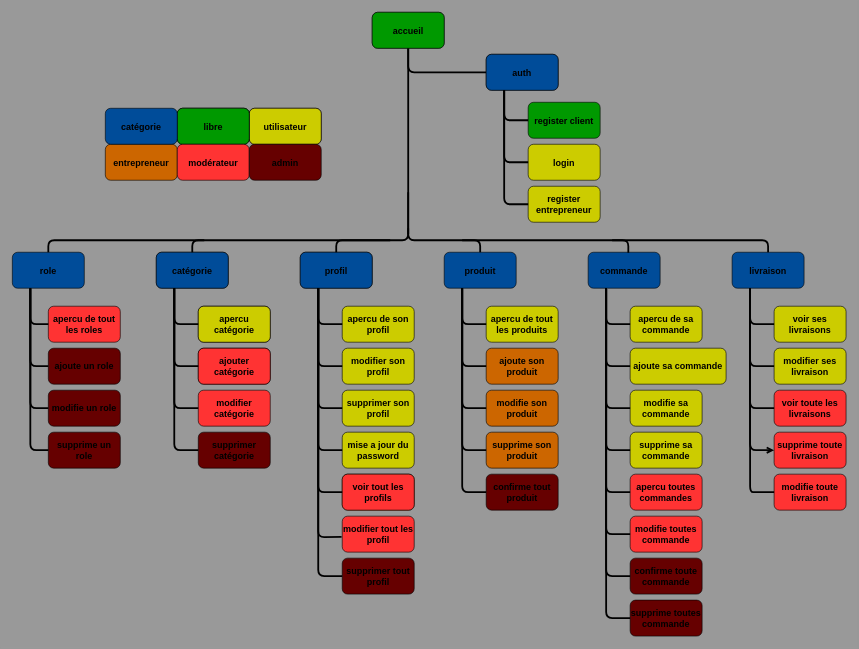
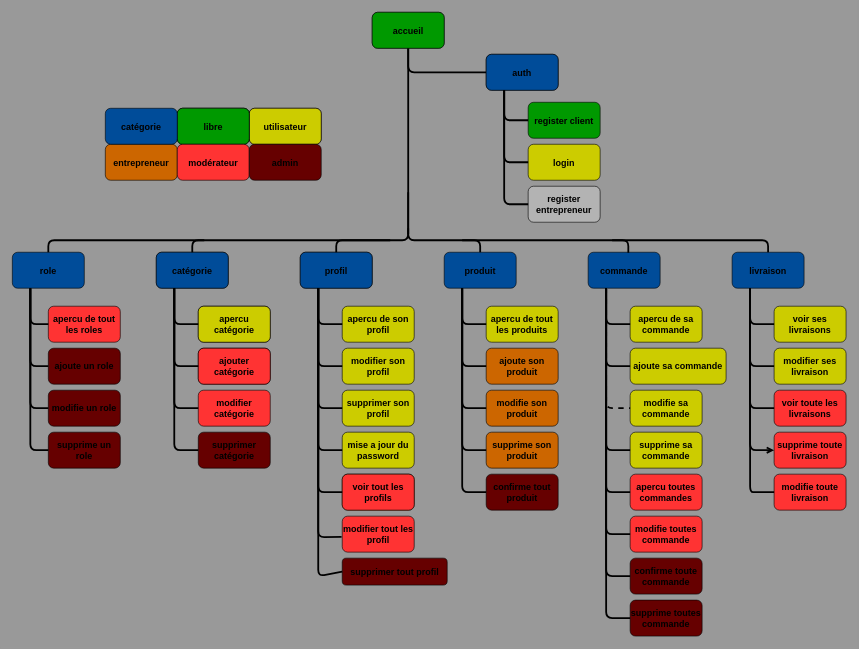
node "register entrepreneur": fillcolor #cccc00 -> #b3b3b3
edge "commande" -- "modifie sa commande": style solid -> dashed
node "supprimer tout profil": size 72x36 -> 105x27
